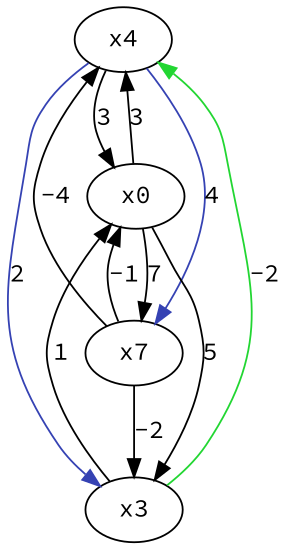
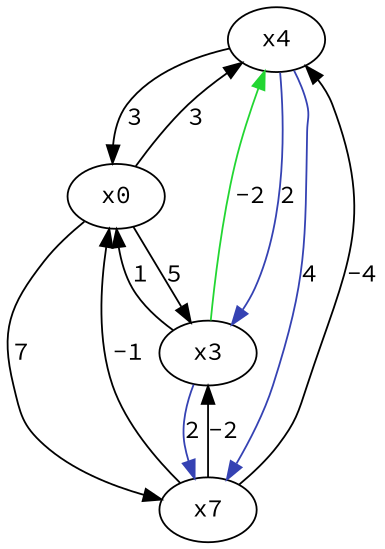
edge "x3" -> "x7": added, label "2"
